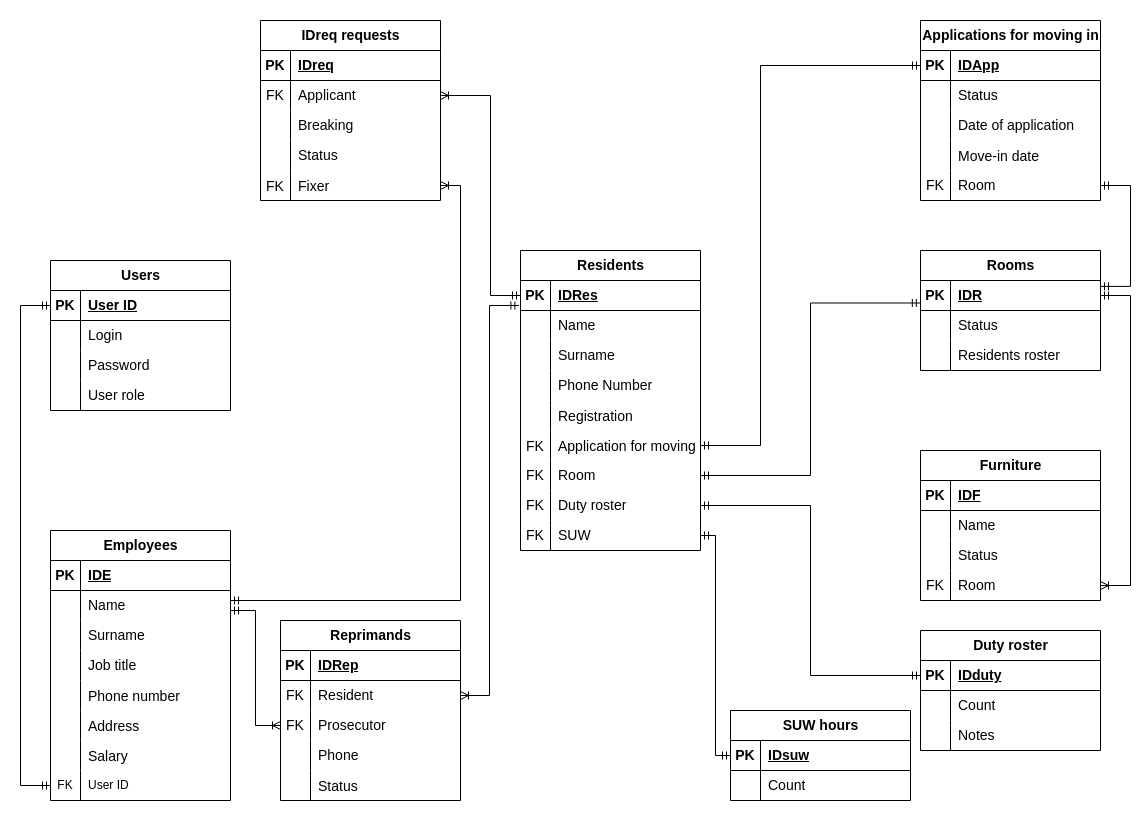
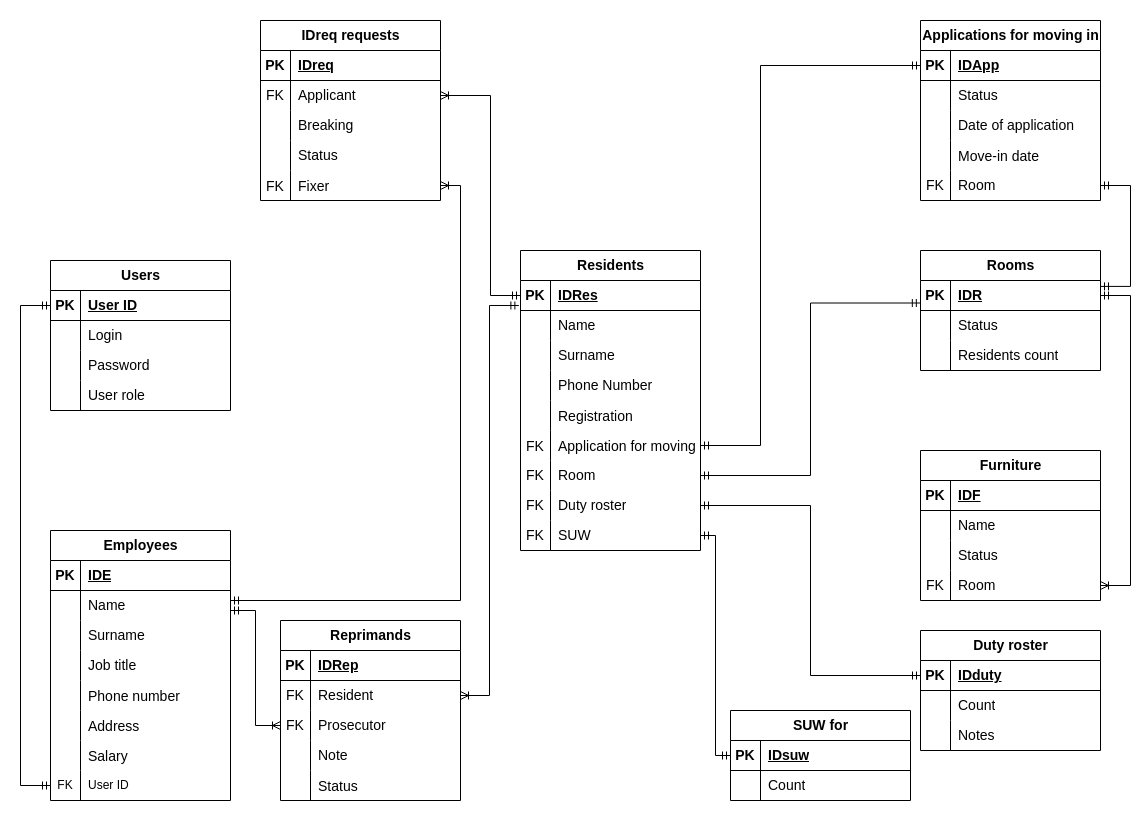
node "Residents roster": label "Residents roster" -> "Residents count"
node "SUW hours": label "SUW hours" -> "SUW for"
node "Phone": label "Phone" -> "Note"
